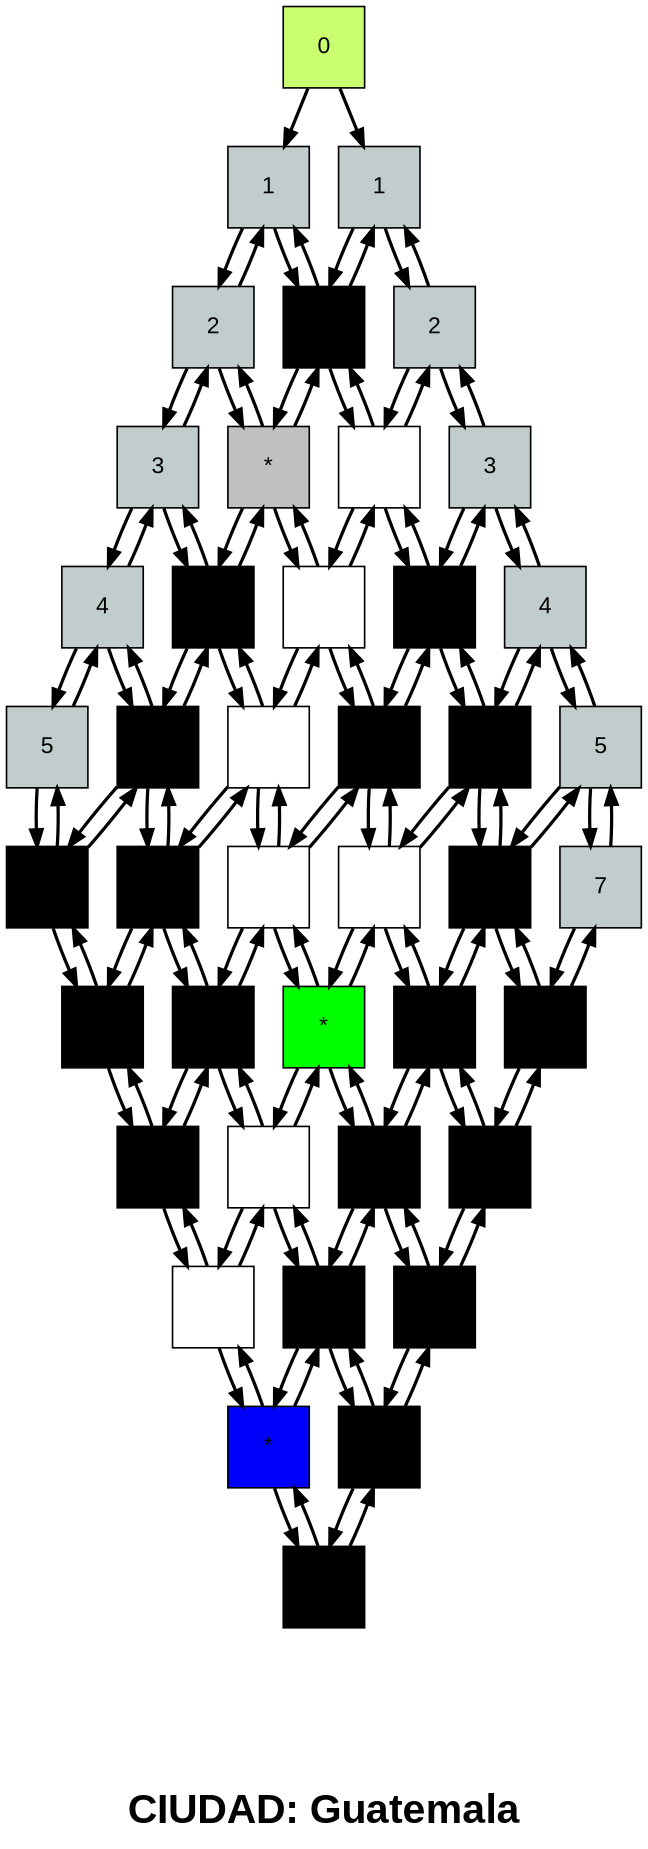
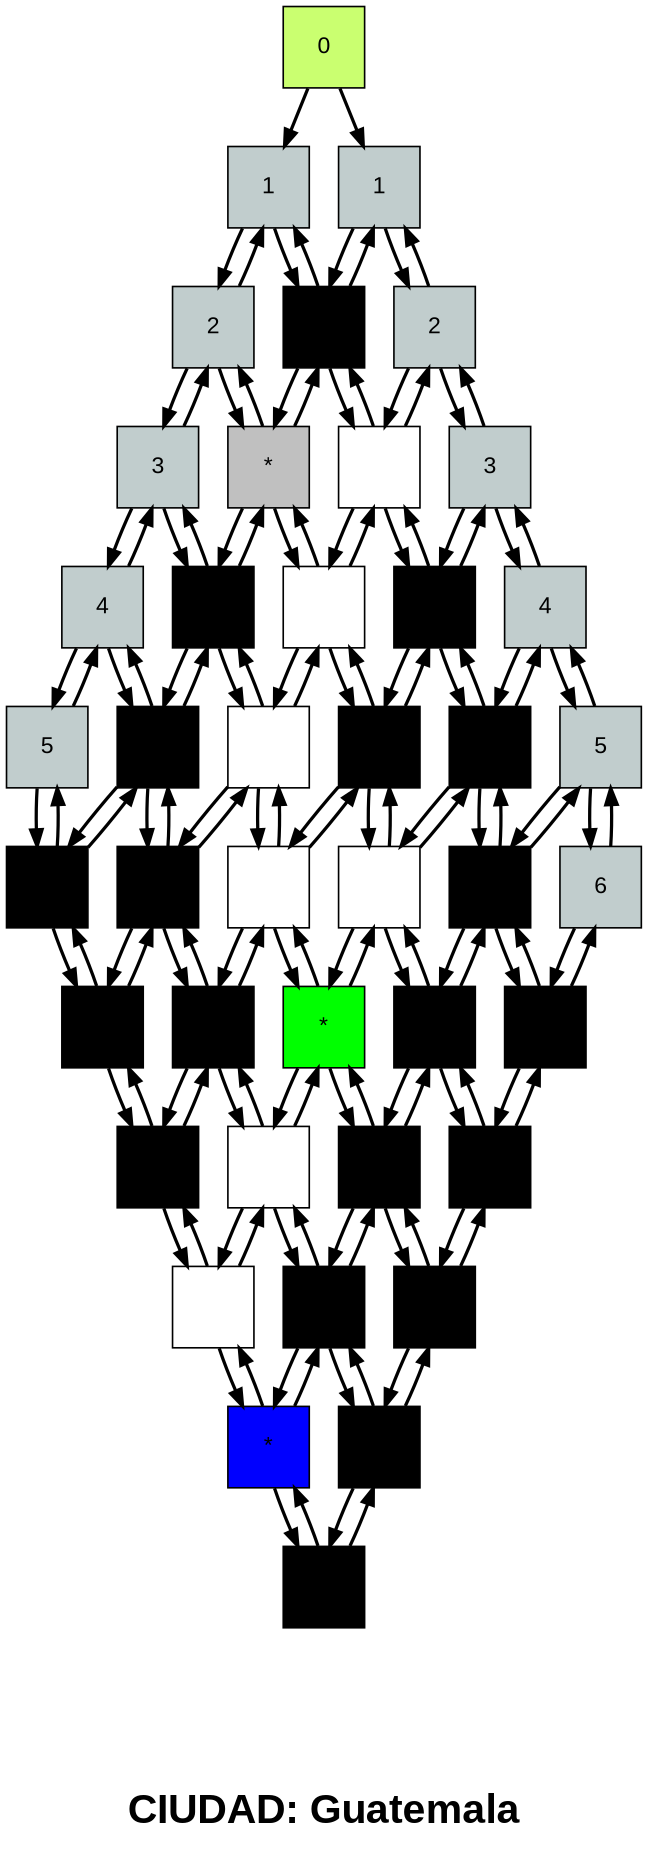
node "7": label "7" -> "6"
